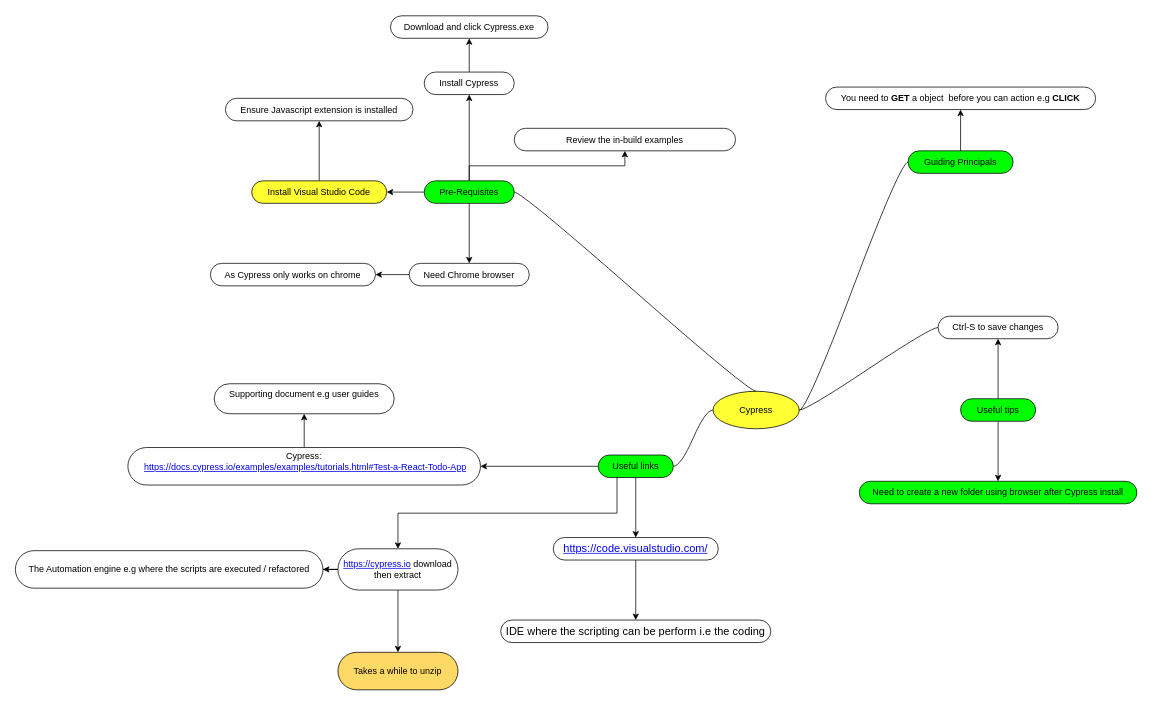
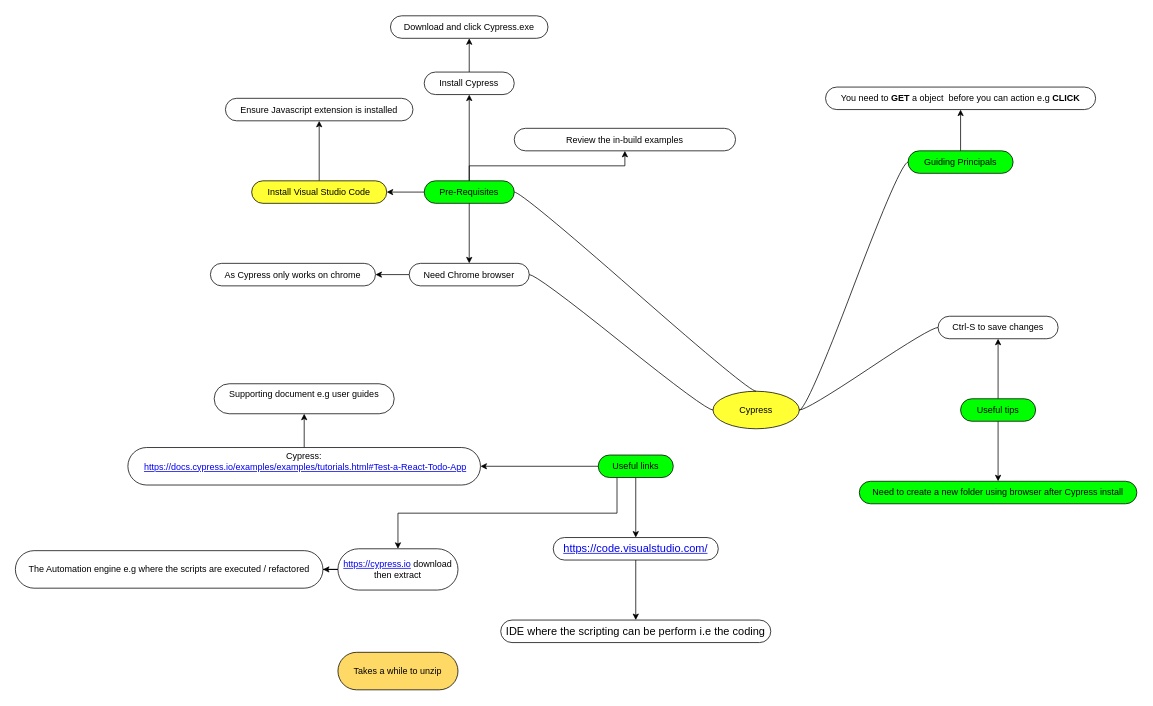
edge "Cypress" -- "Useful links": now "Cypress" -- "Need Chrome browser"
edge "https://cypress.io download then extract" -> "Takes a while to unzip": removed
